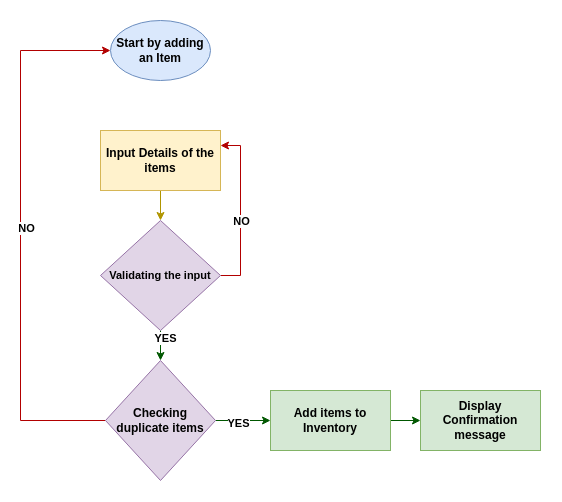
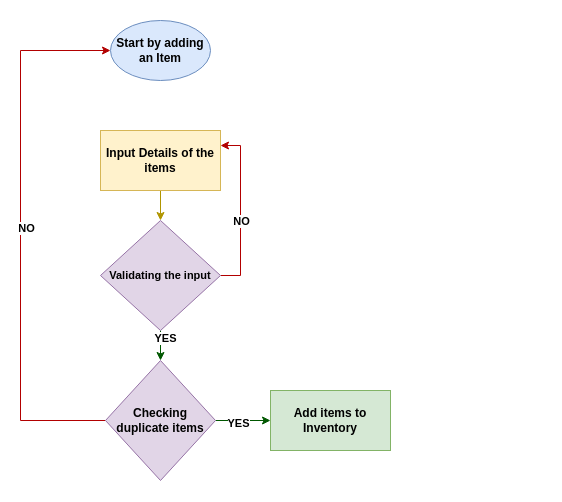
edge "Add items to Inventory" -> "Display Confirmation message": removed
node "Display Confirmation message": removed
